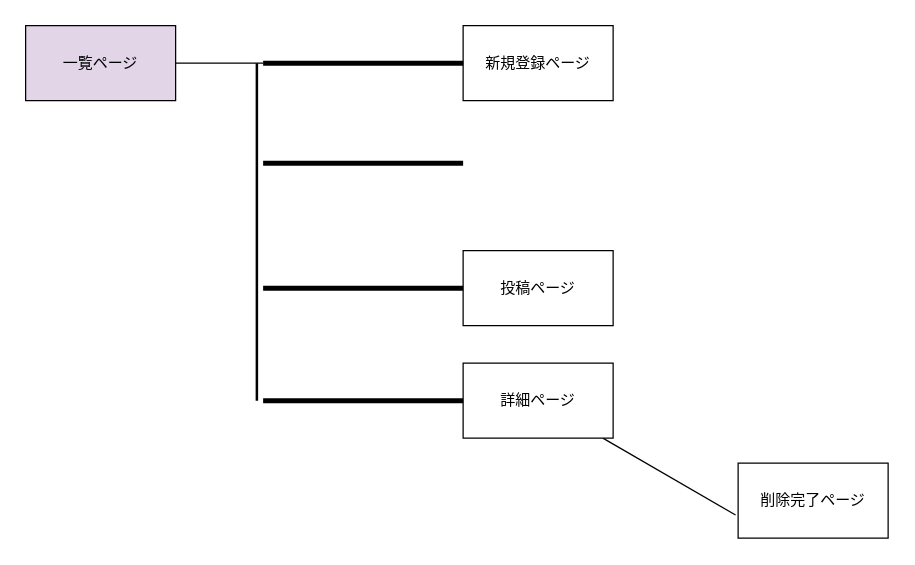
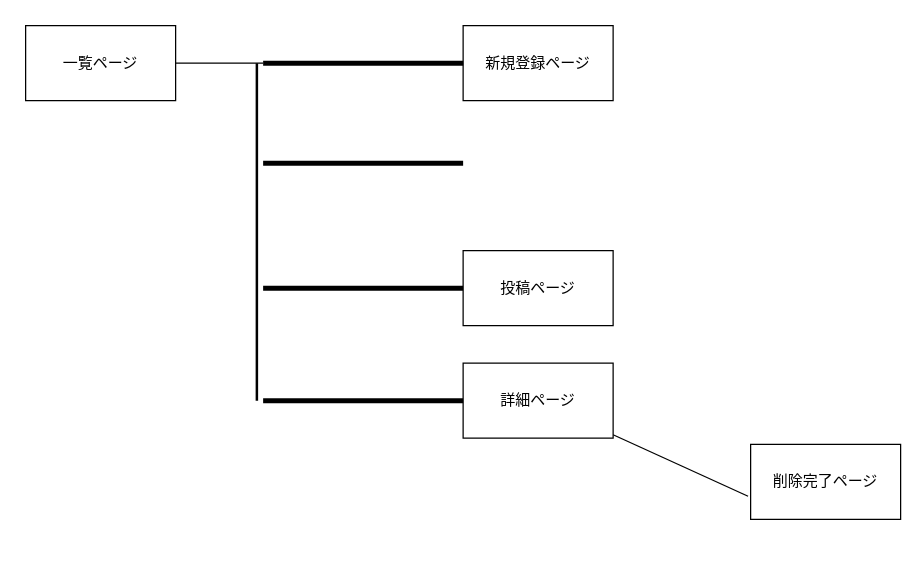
node "一覧ページ": fillcolor #e1d5e7 -> #ffffff
node "削除完了ページ": moved (813, 501) -> (826, 482)
